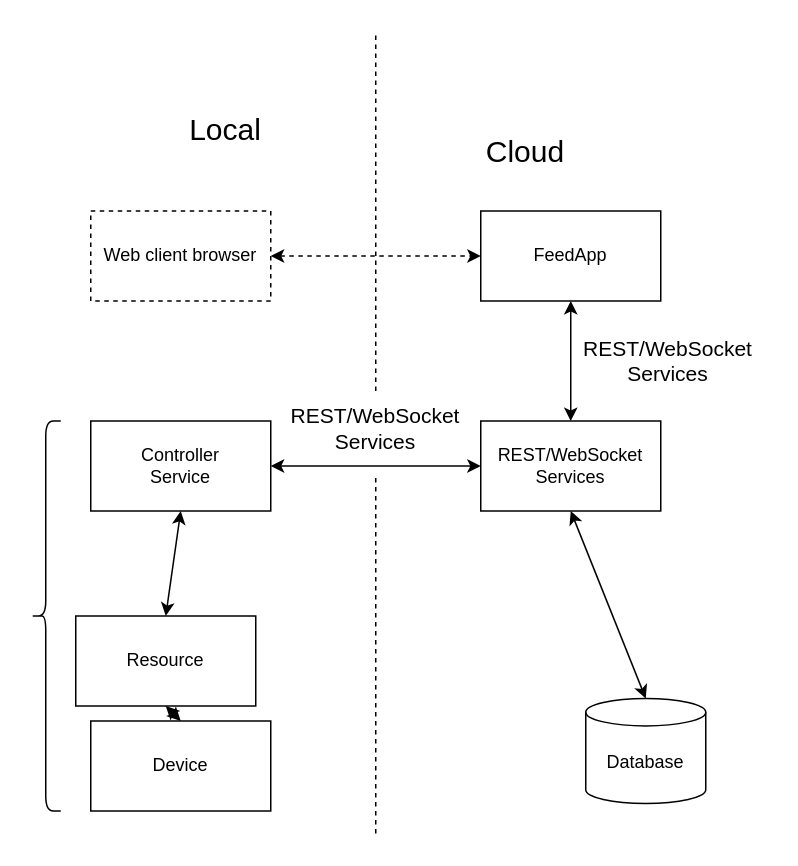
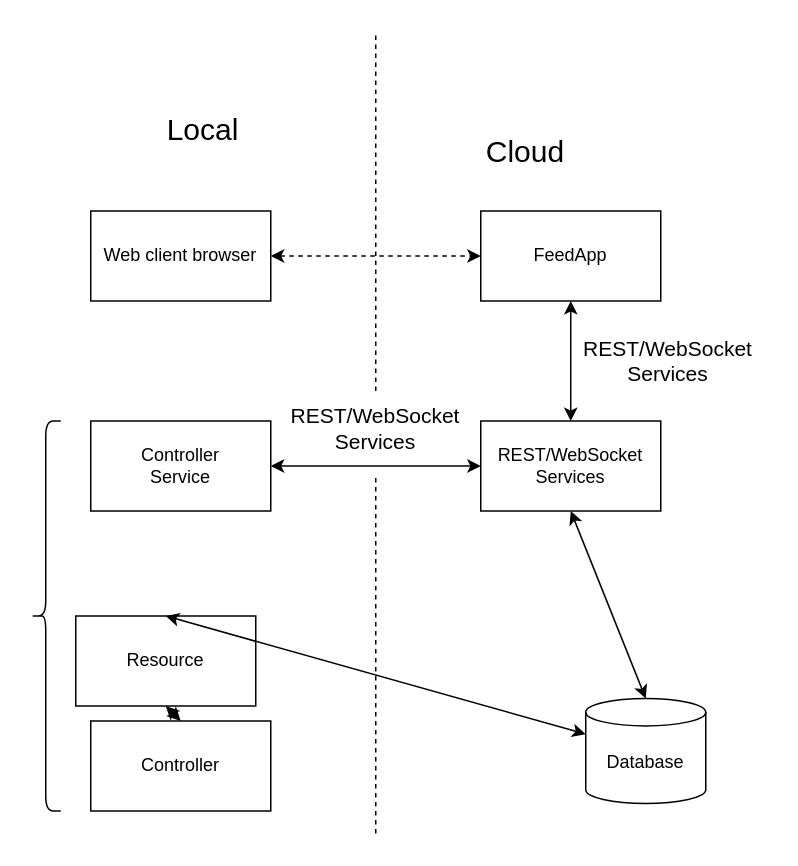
node "Local": moved (226, 128) -> (203, 128)
node "Web client browser": style dashed -> solid
edge "Controller Service" -- "Resource": now "Database" -- "Resource"
node "Device": label "Device" -> "Controller"
